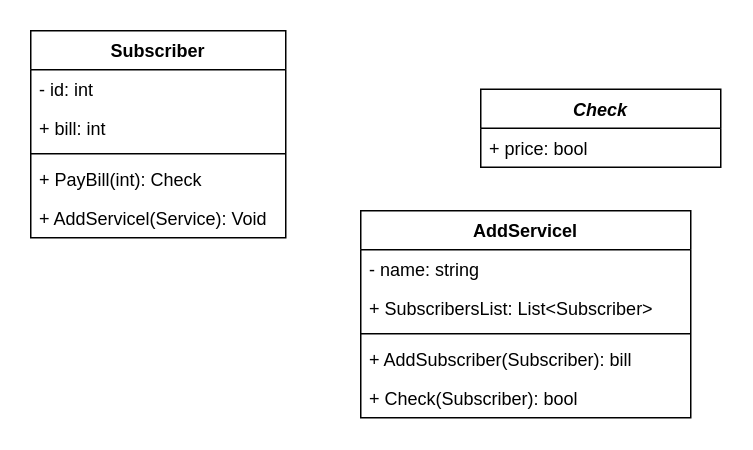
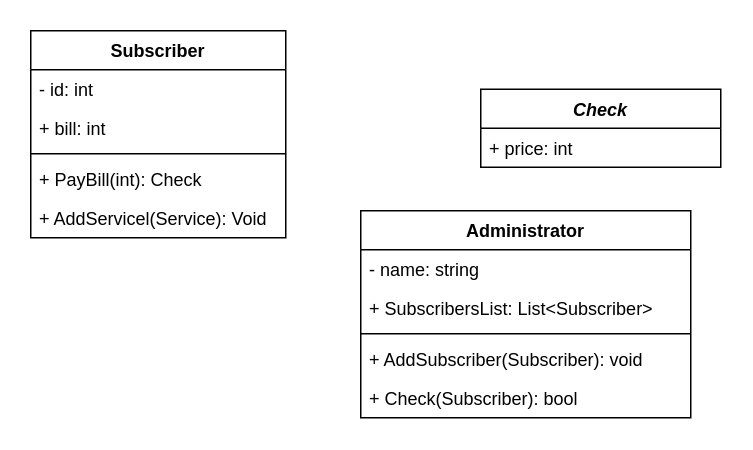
node "+ price: bool": label "+ price: bool" -> "+ price: int"
node "AddServicel": label "AddServicel" -> "Administrator"
node "+ AddSubscriber(Subscriber): bill": label "+ AddSubscriber(Subscriber): bill" -> "+ AddSubscriber(Subscriber): void"
